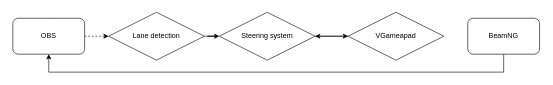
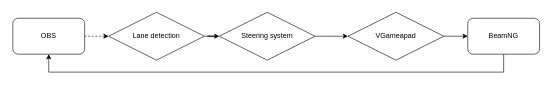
edge "VGameapad" -> "Steering system": now "VGameapad" -> "BeamNG"
